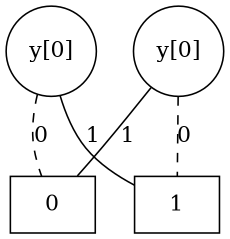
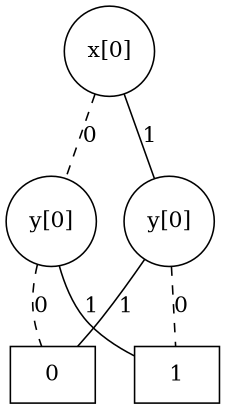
node "x[0]": added
